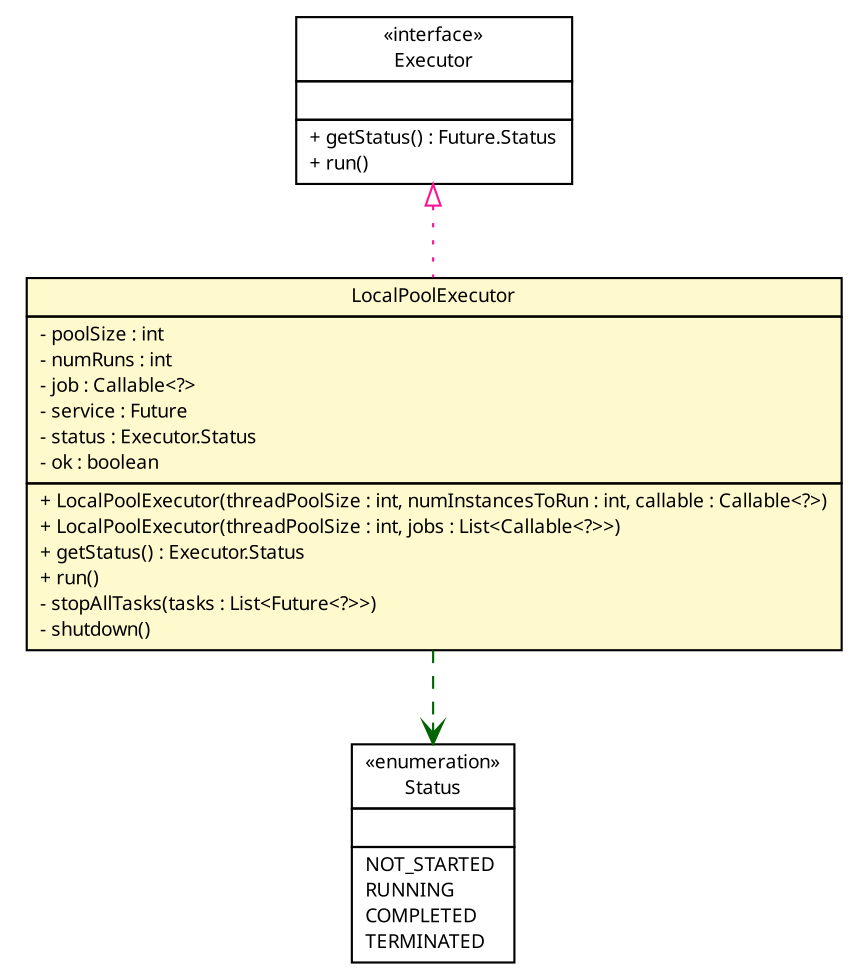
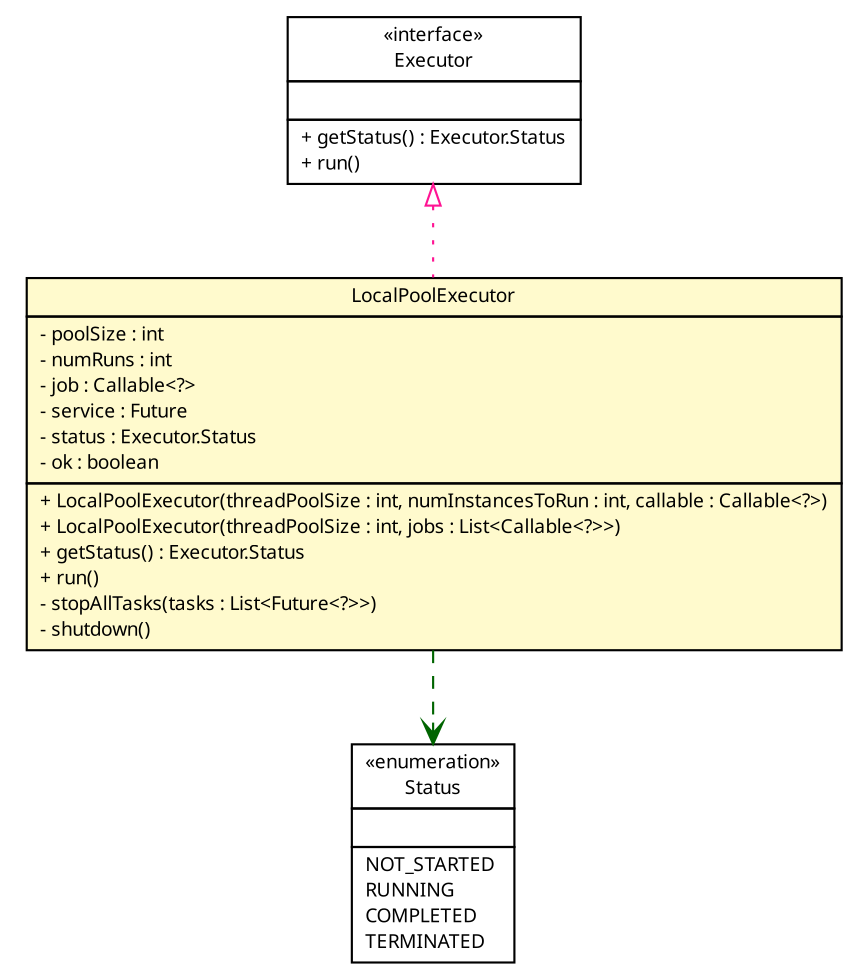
node "Executor": text "+ getStatus() : Future.Status" -> "+ getStatus() : Executor.Status"
